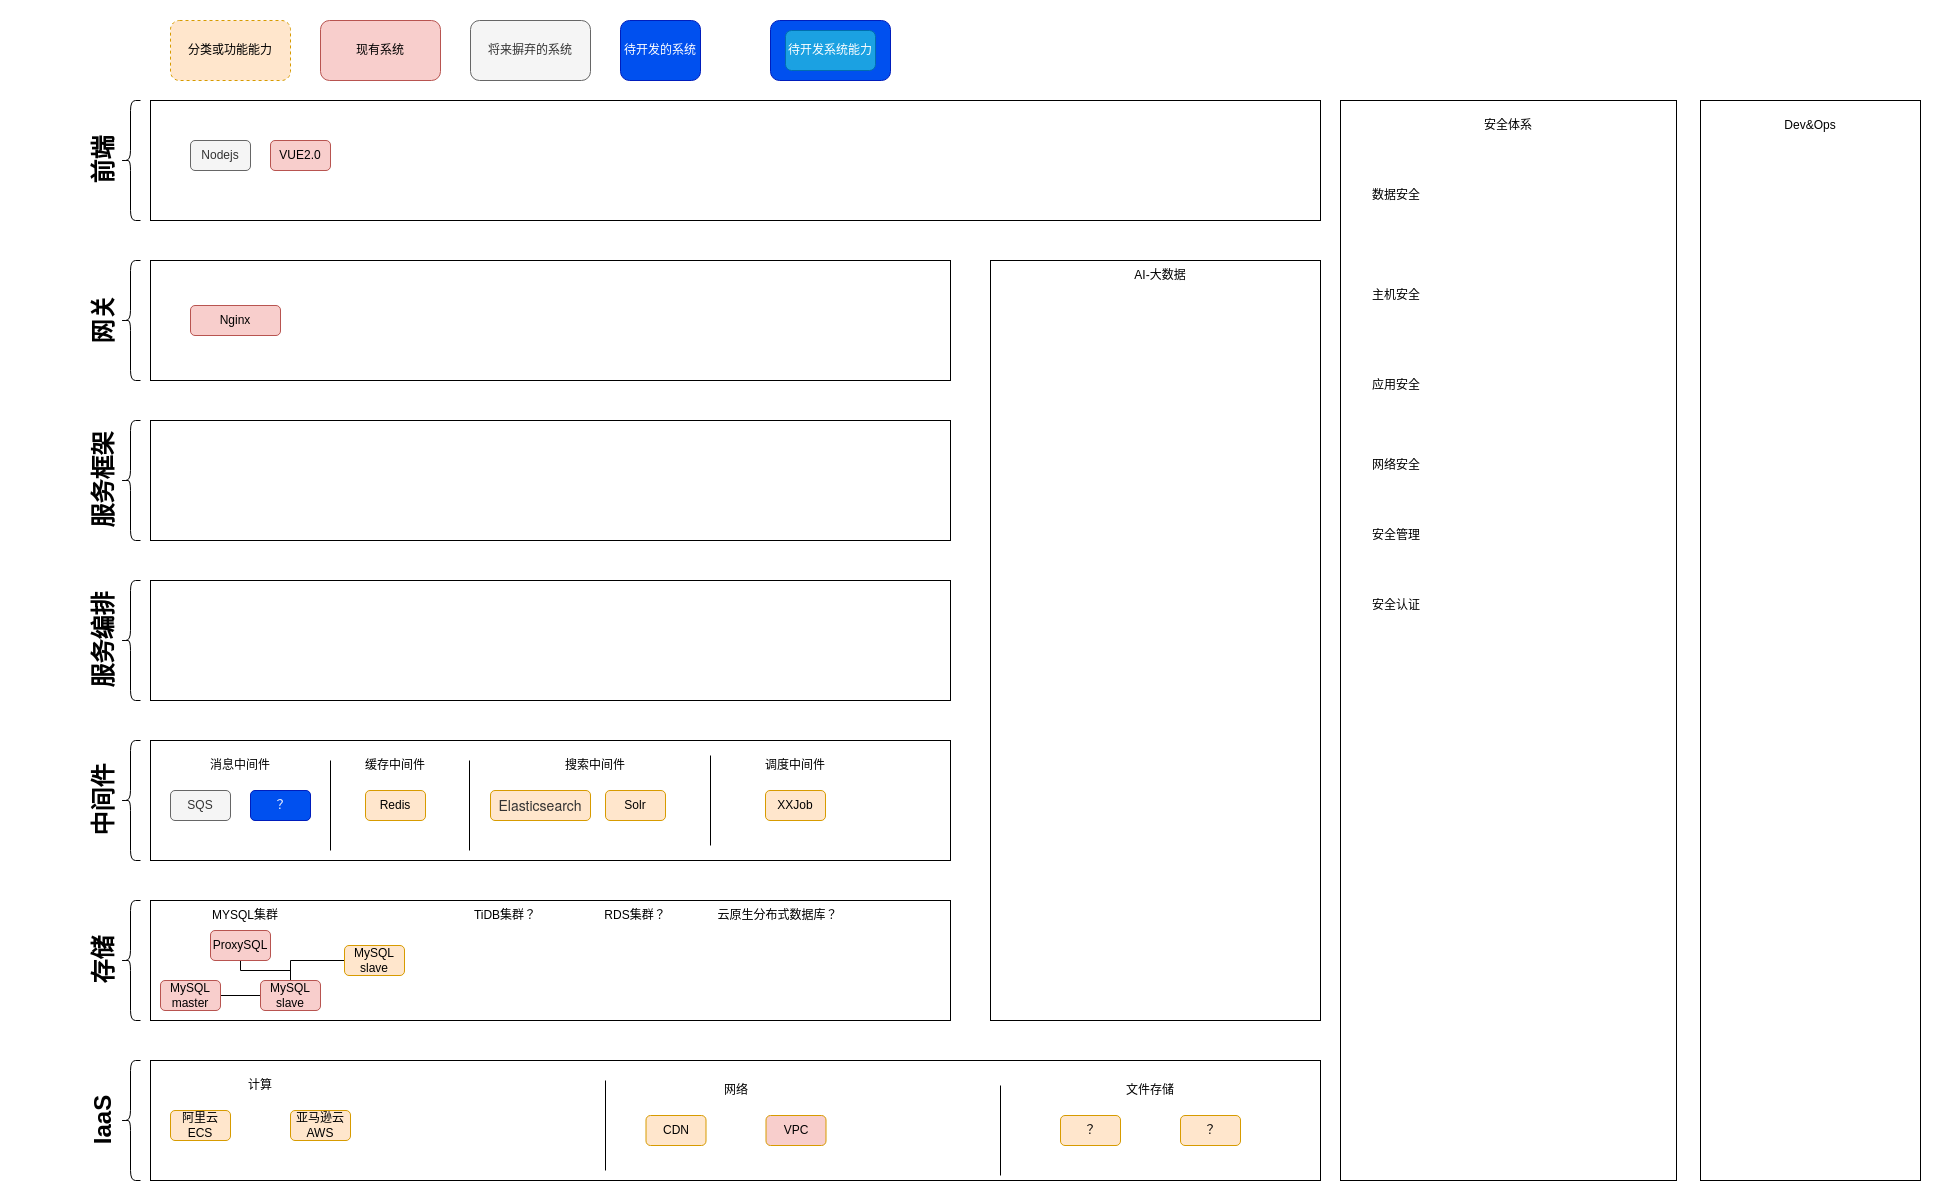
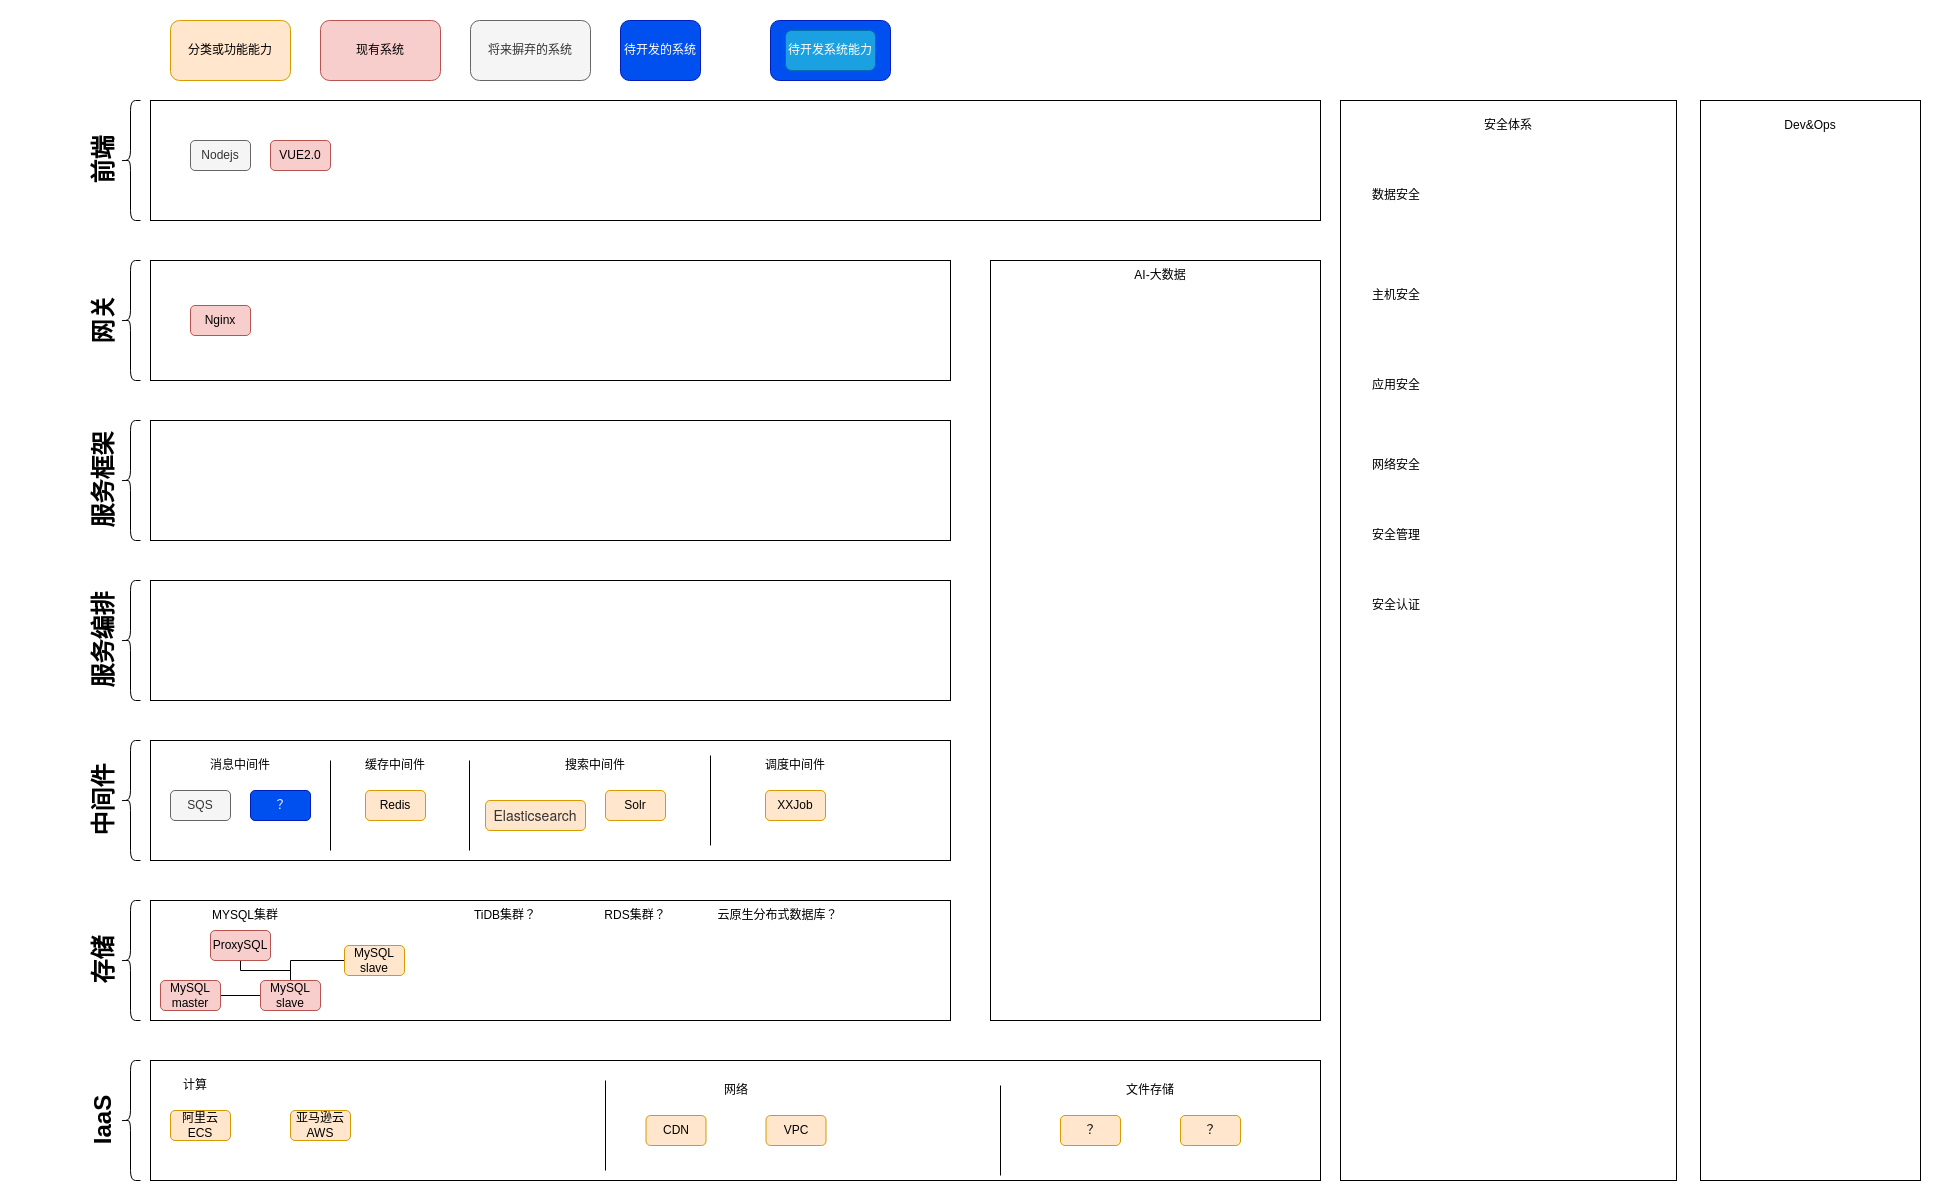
node "分类或功能能力": style dashed -> solid
node "Nginx": size 90x30 -> 60x30
node "Elasticsearch": moved (541, 806) -> (536, 816)
node "计算": moved (261, 1086) -> (196, 1086)
node "VPC": fillcolor #f8cecc -> #ffe6cc
